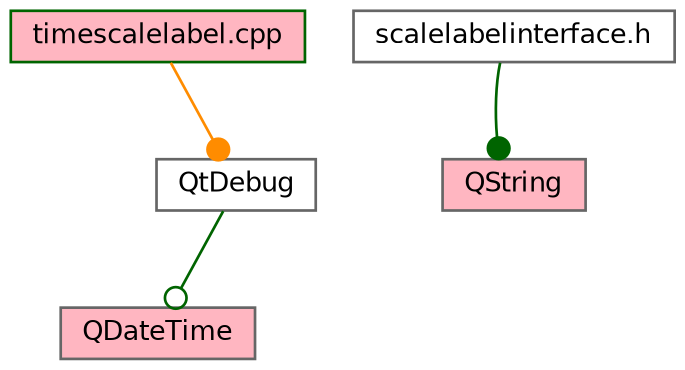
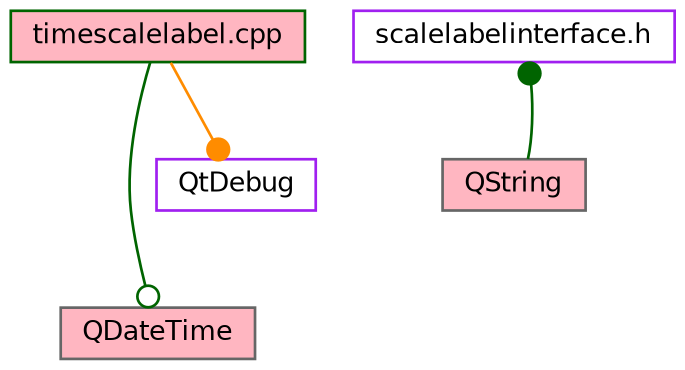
node "scalelabelinterface.h": color gray40 -> purple
edge "scalelabelinterface.h" -> "QString": reversed
node "QtDebug": color gray40 -> purple
edge "QtDebug" -> "QDateTime": now "timescalelabel.cpp" -> "QDateTime"
